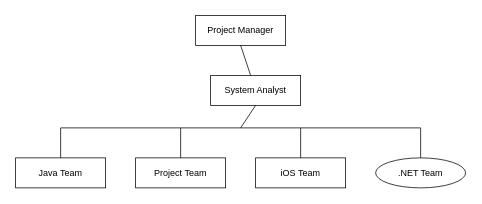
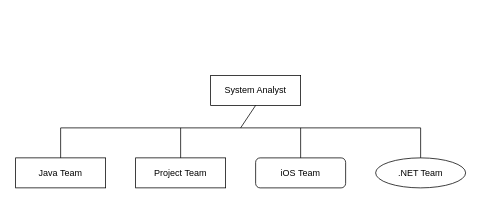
node "Project Manager": removed
edge "Project Manager" -- "System Analyst": removed
node "iOS Team": shape rectangle -> rounded rectangle
